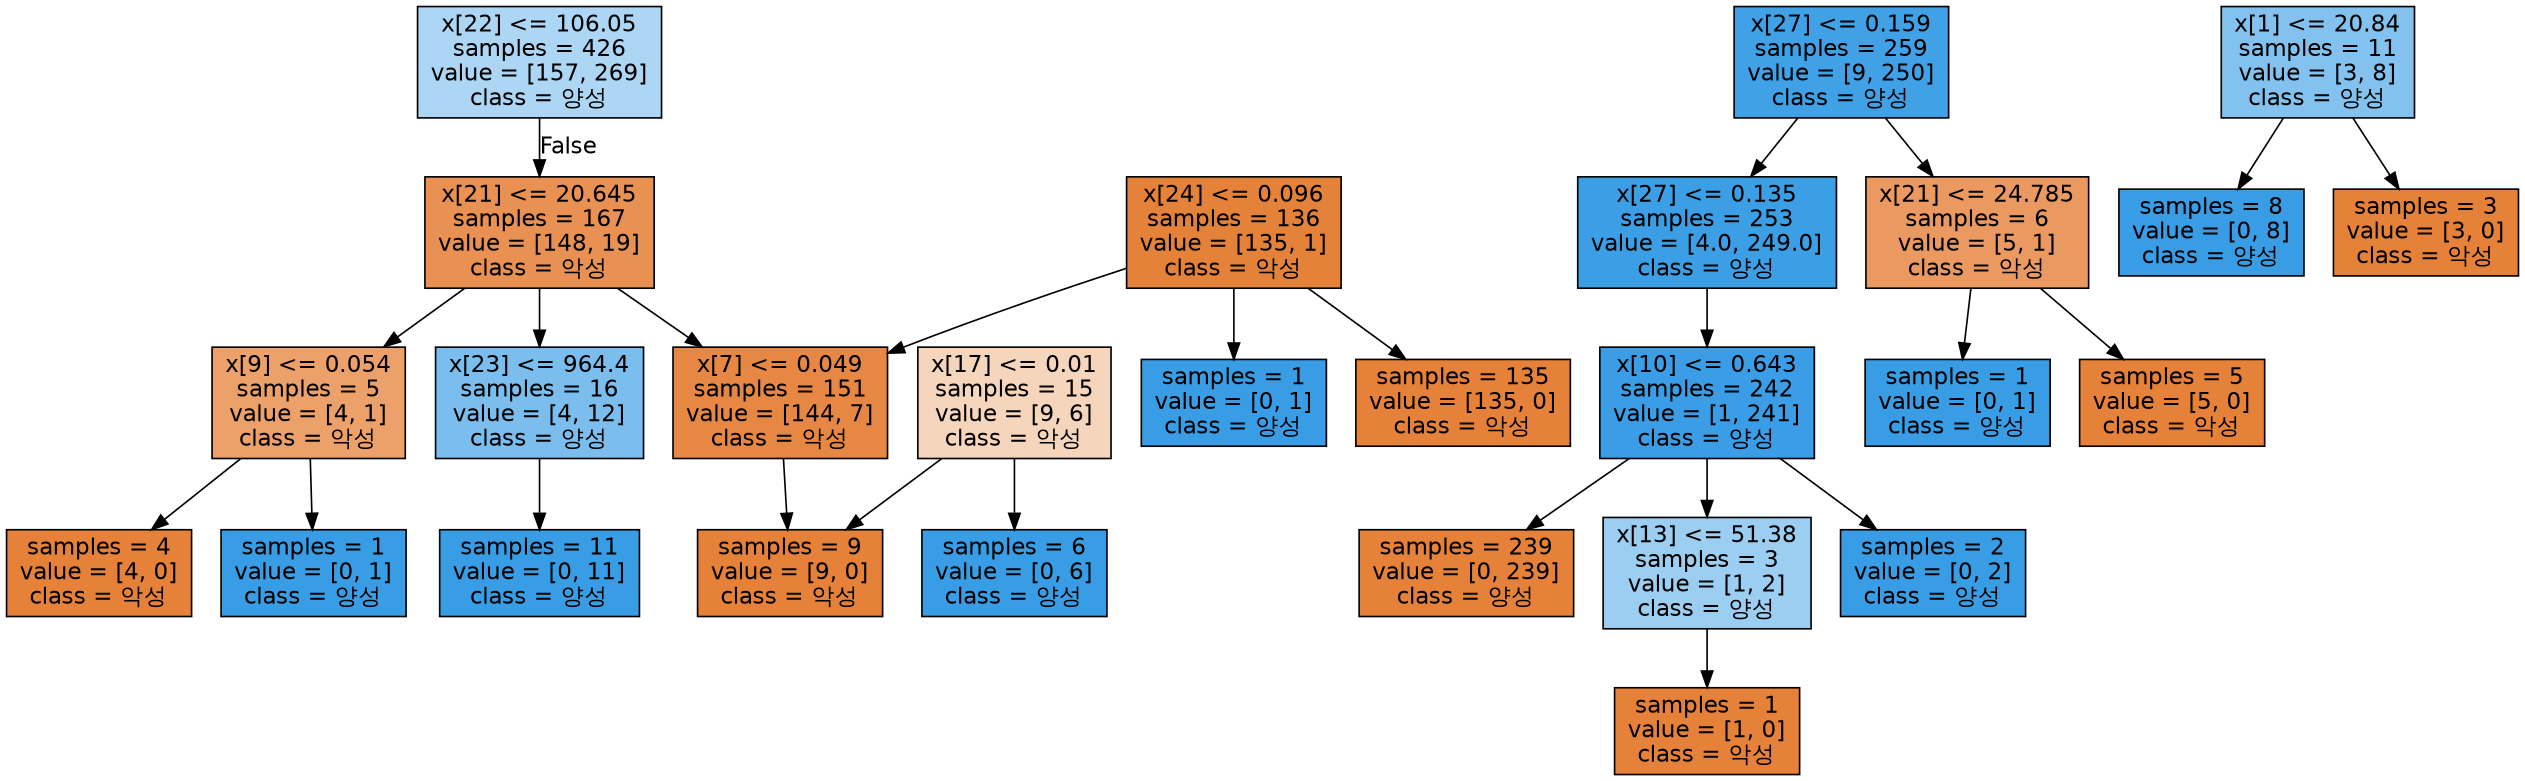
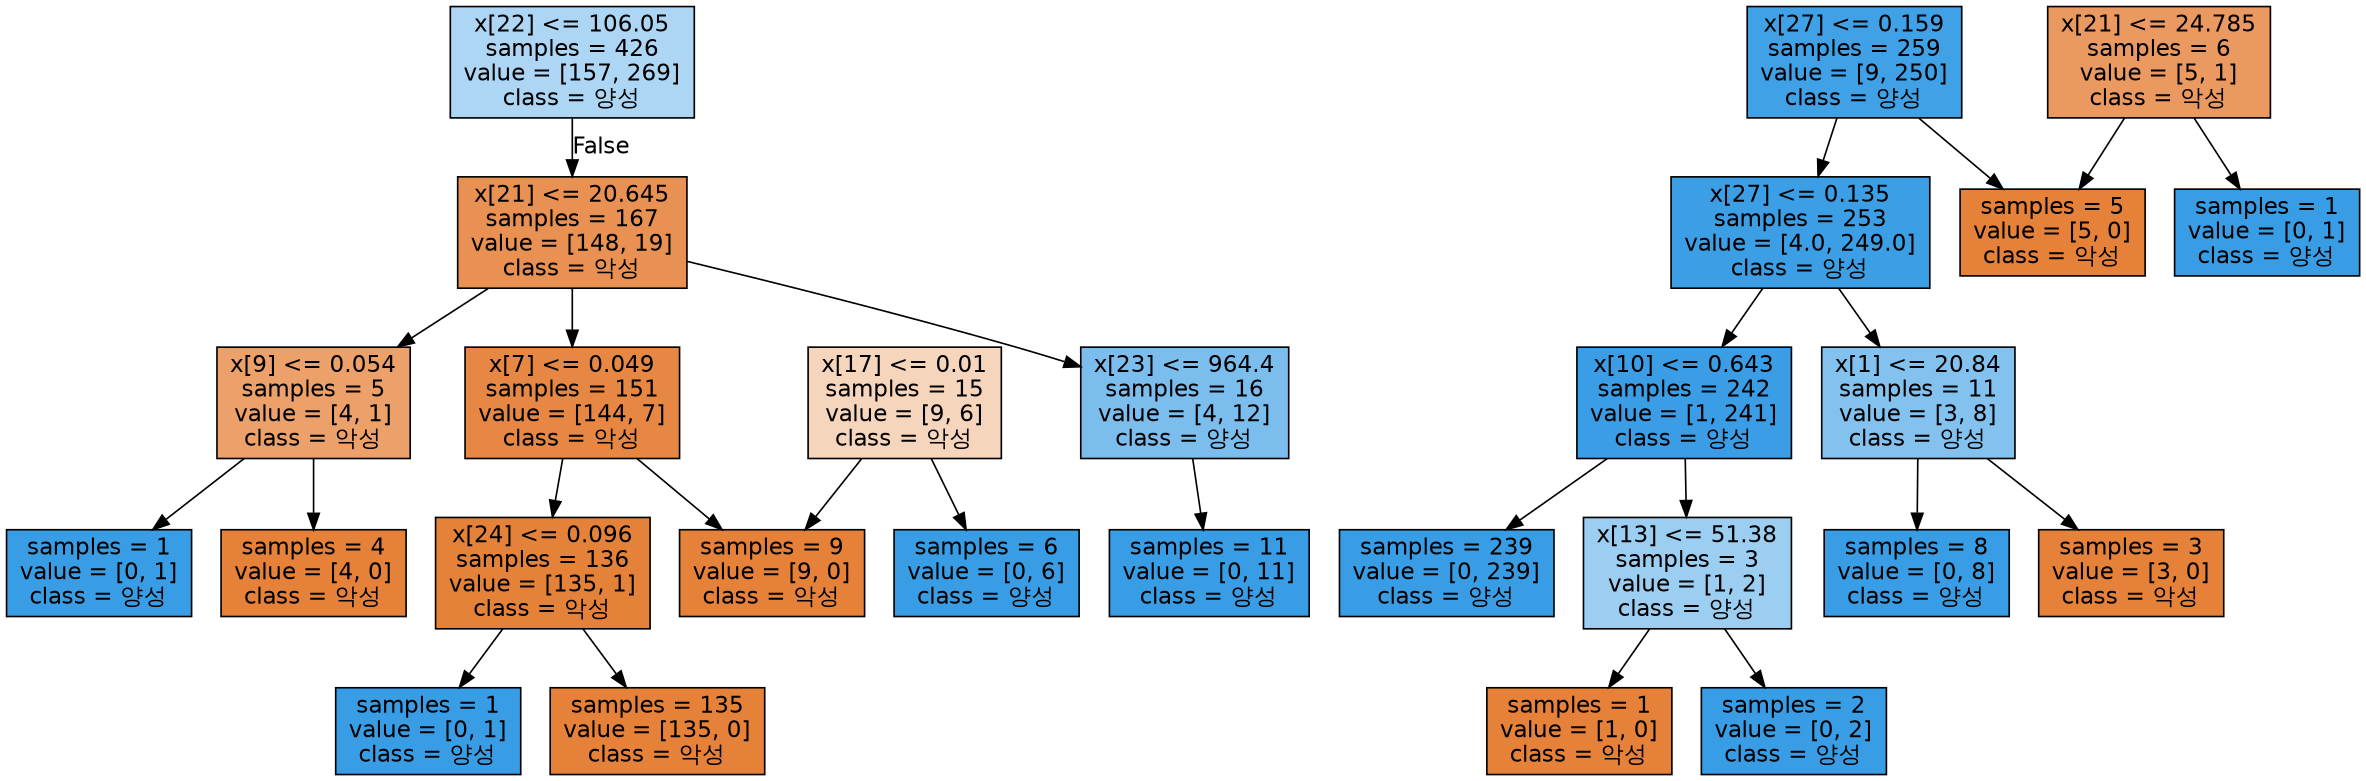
edge "x[27] <= 0.159 samples = 259 value = [9, 250] class = 양성" -> "x[21] <= 24.785 samples = 6 value = [5, 1] class = 악성": now "x[27] <= 0.159 samples = 259 value = [9, 250] class = 양성" -> "samples = 5 value = [5, 0] class = 악성"
edge "x[24] <= 0.096 samples = 136 value = [135, 1] class = 악성" -> "x[7] <= 0.049 samples = 151 value = [144, 7] class = 악성": reversed
edge "x[27] <= 0.135 samples = 253 value = [4.0, 249.0] class = 양성" -> "x[1] <= 20.84 samples = 11 value = [3, 8] class = 양성": added
edge "x[10] <= 0.643 samples = 242 value = [1, 241] class = 양성" -> "samples = 2 value = [0, 2] class = 양성": now "x[13] <= 51.38 samples = 3 value = [1, 2] class = 양성" -> "samples = 2 value = [0, 2] class = 양성"
node "samples = 239 value = [0, 239] class = 양성": fillcolor #e58139 -> #399de5
